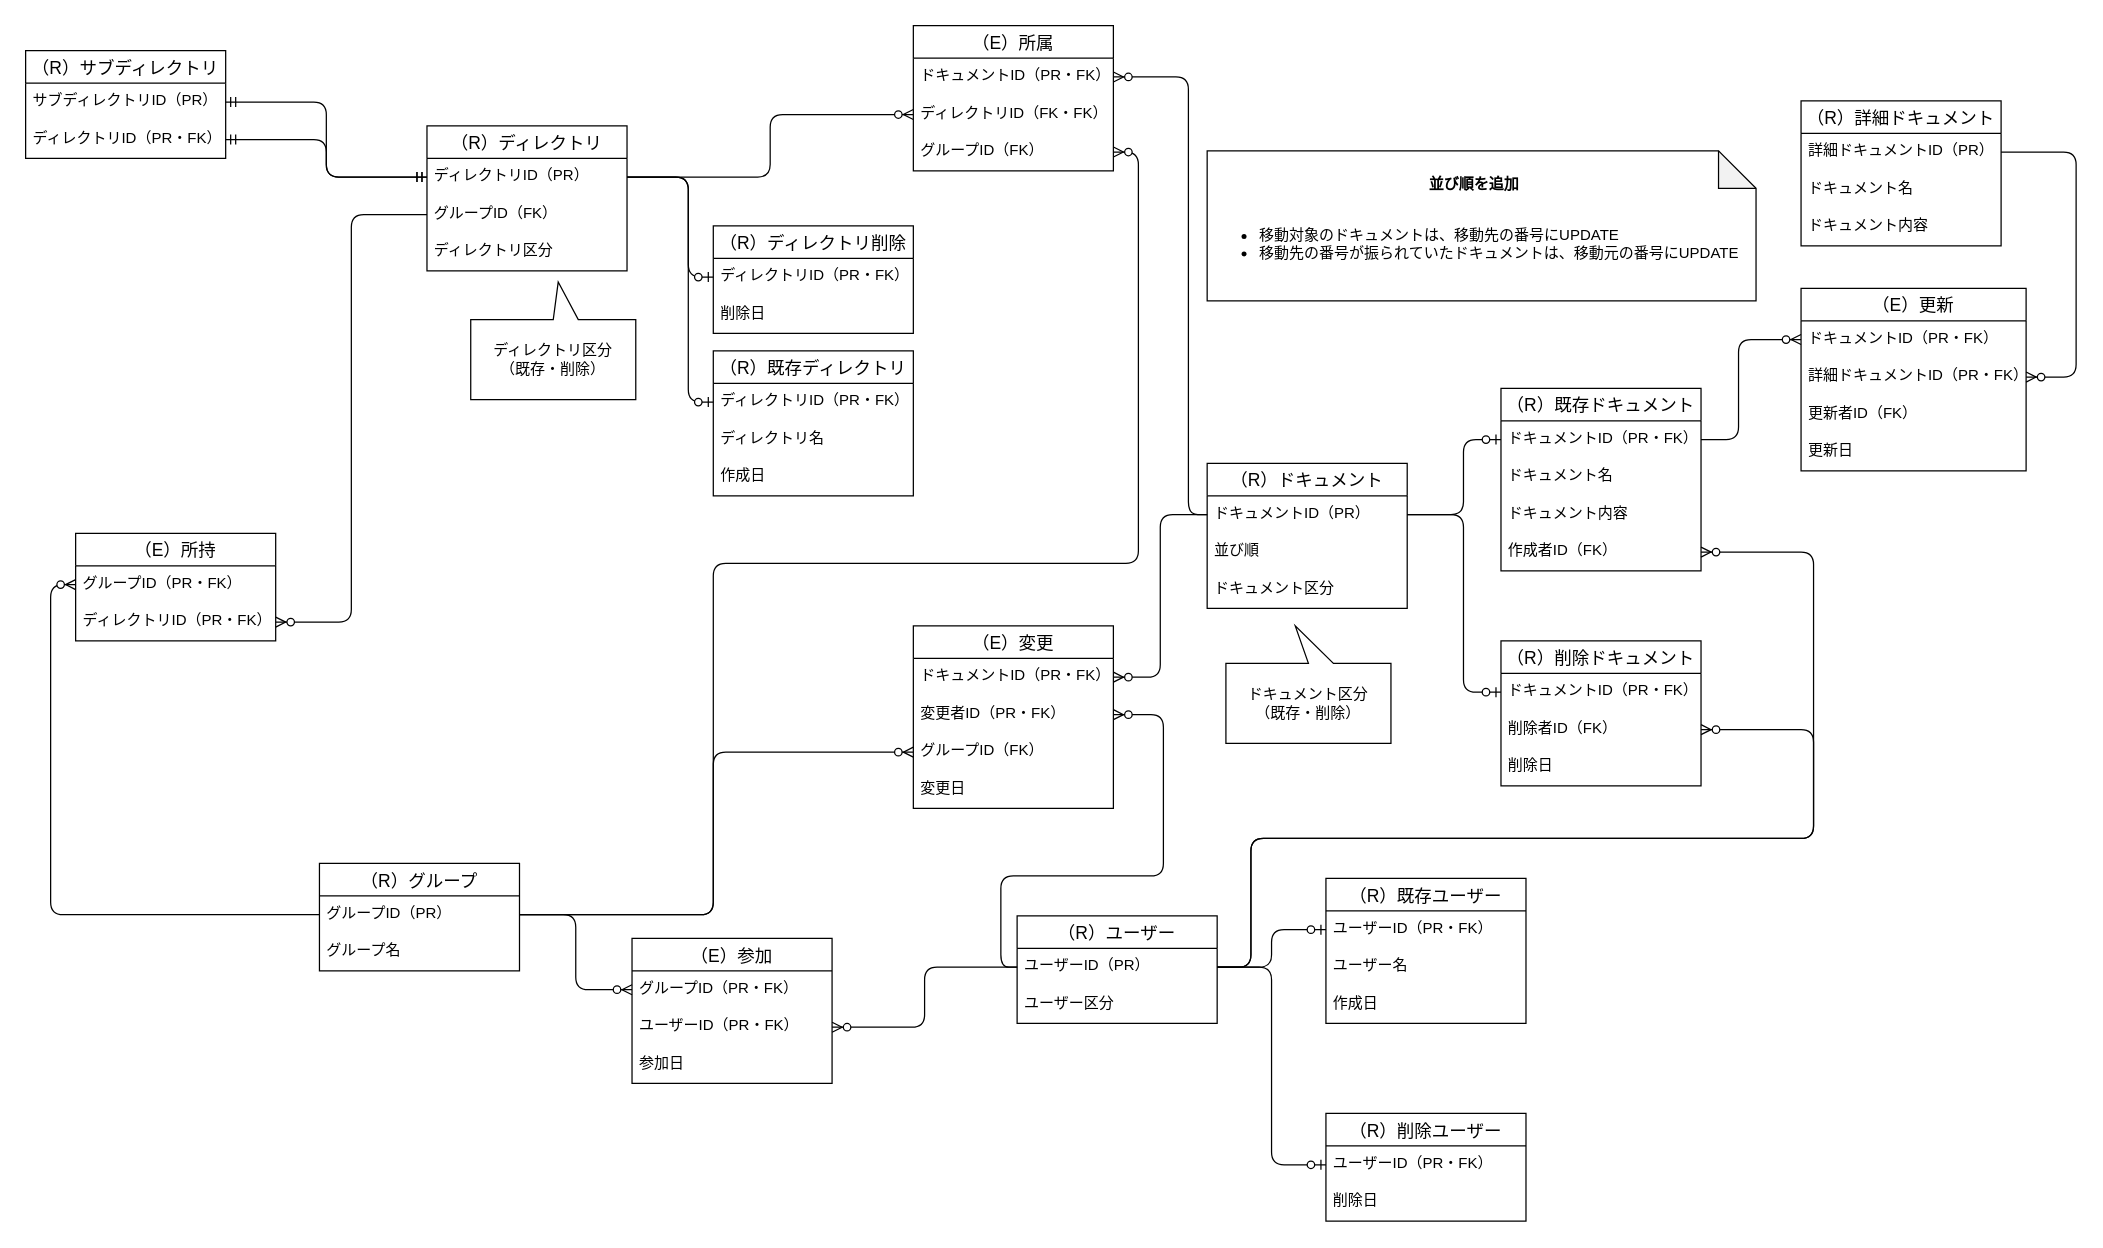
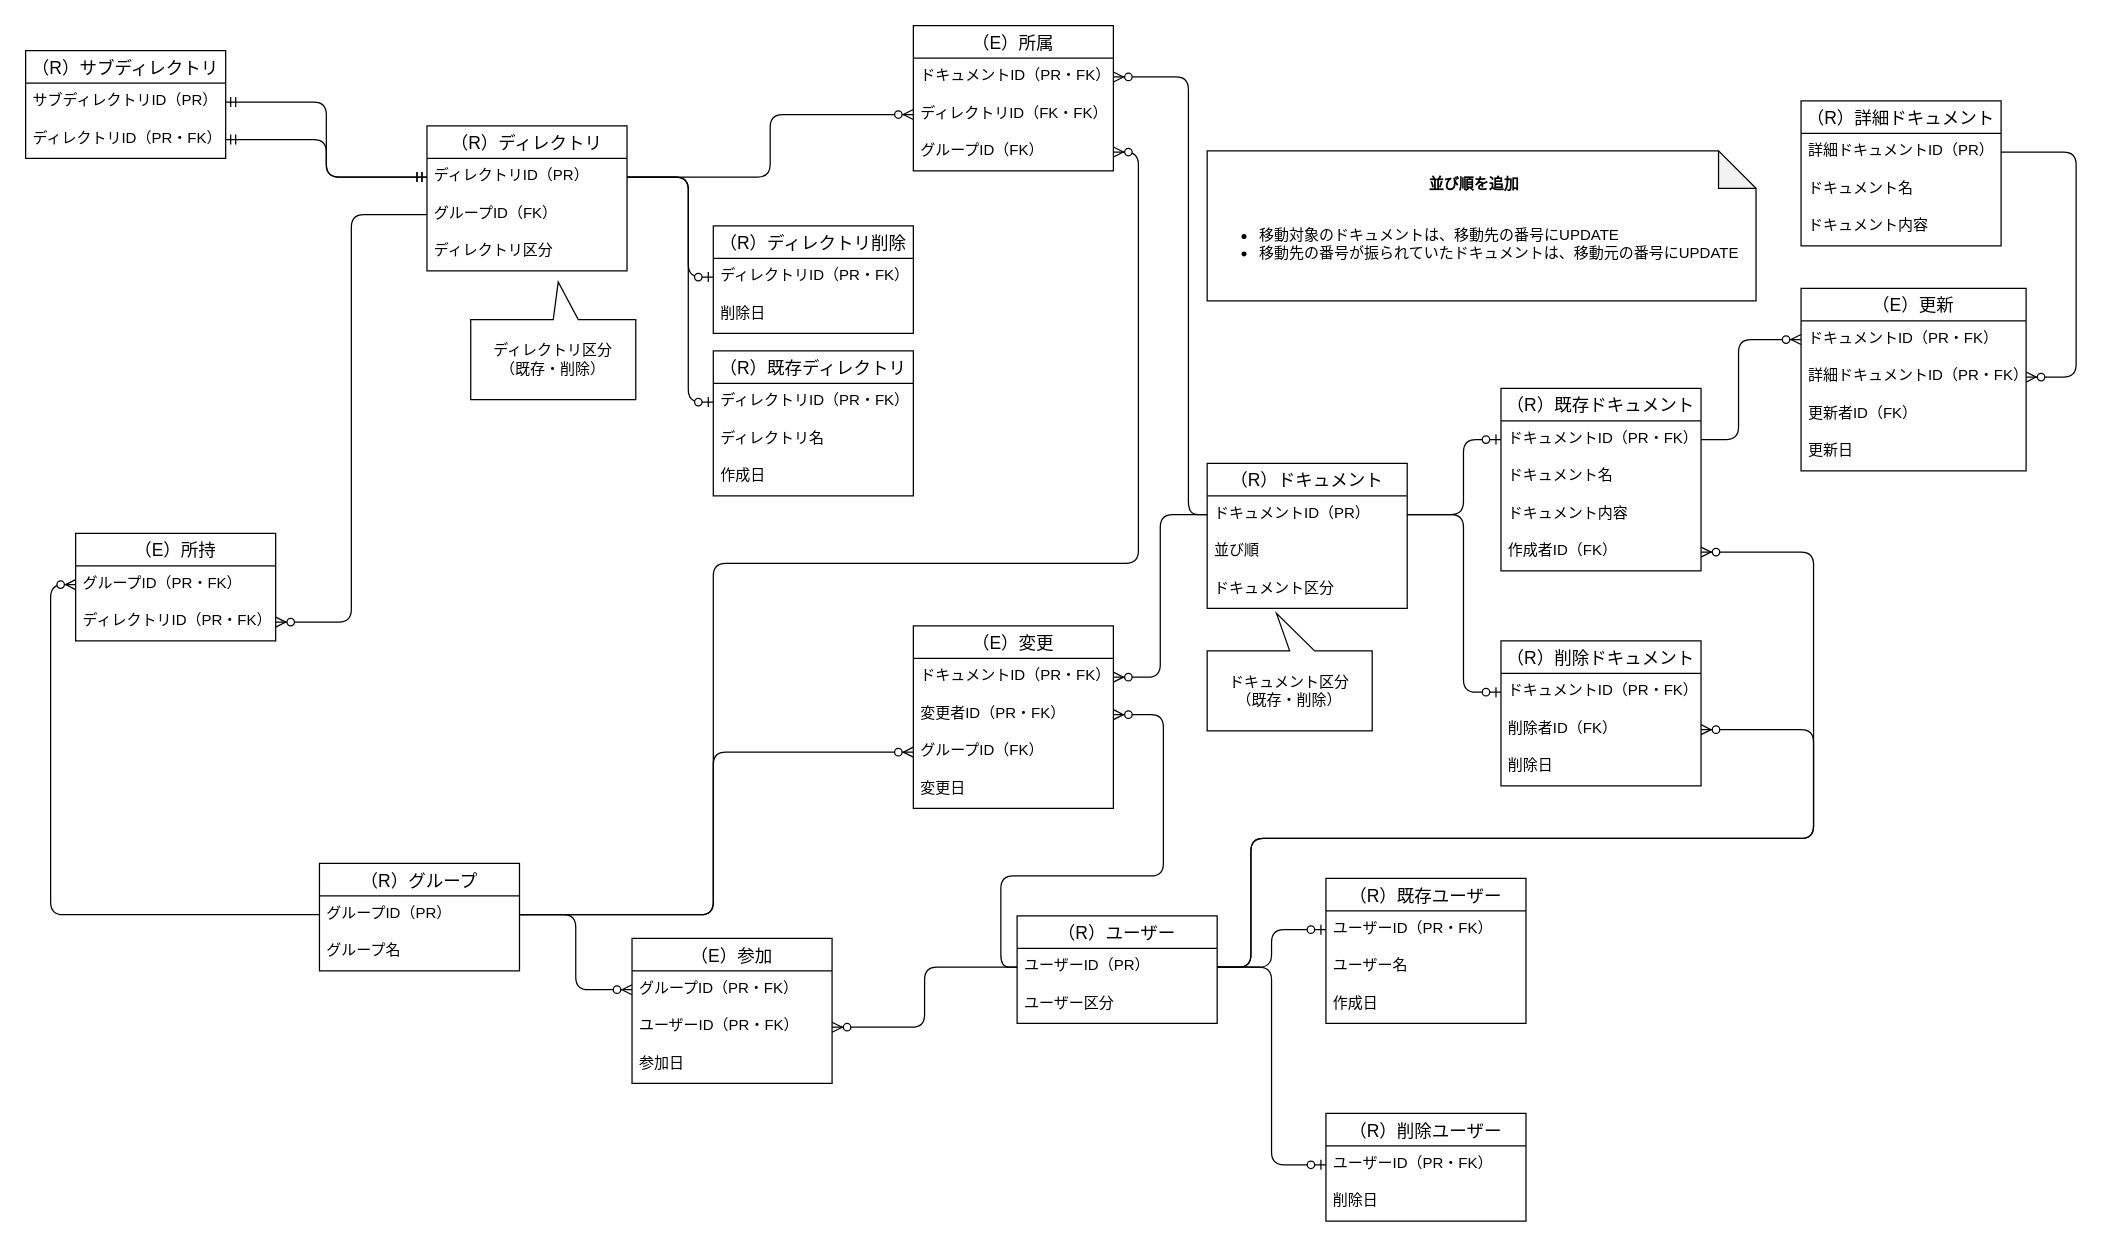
node "ドキュメント区分 （既存・削除）": moved (1308, 684) -> (1289, 672)
